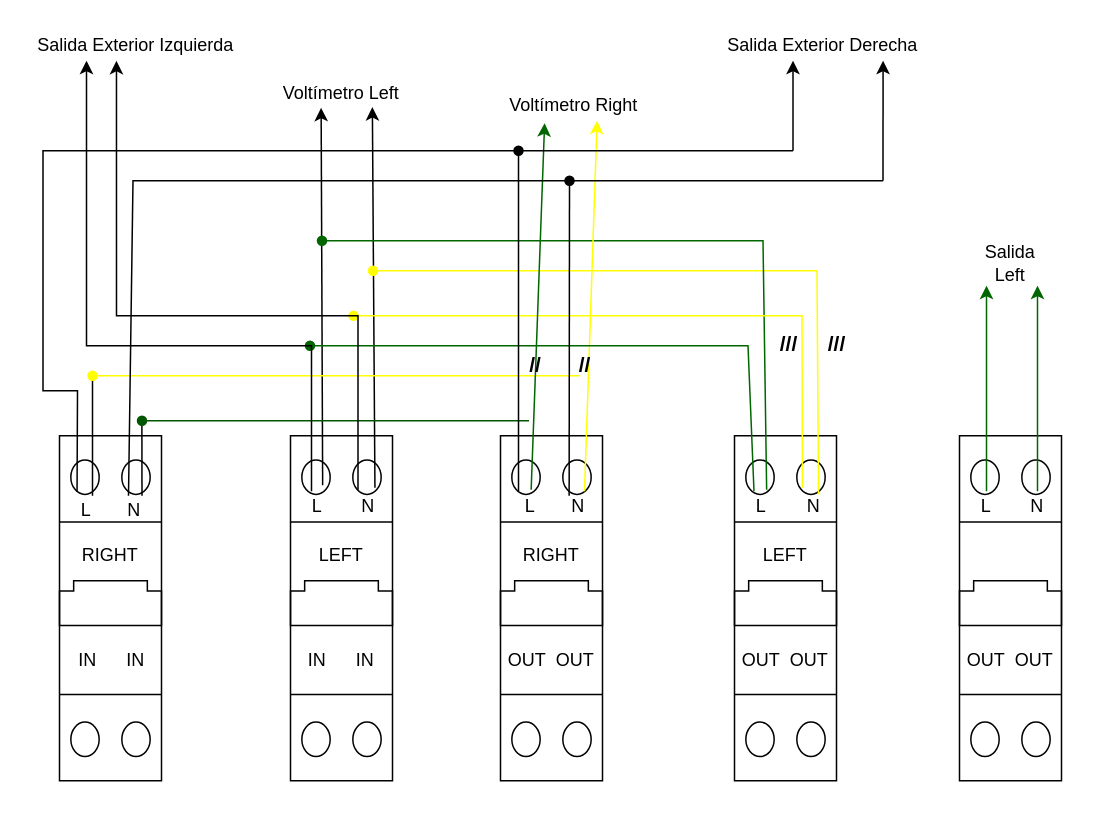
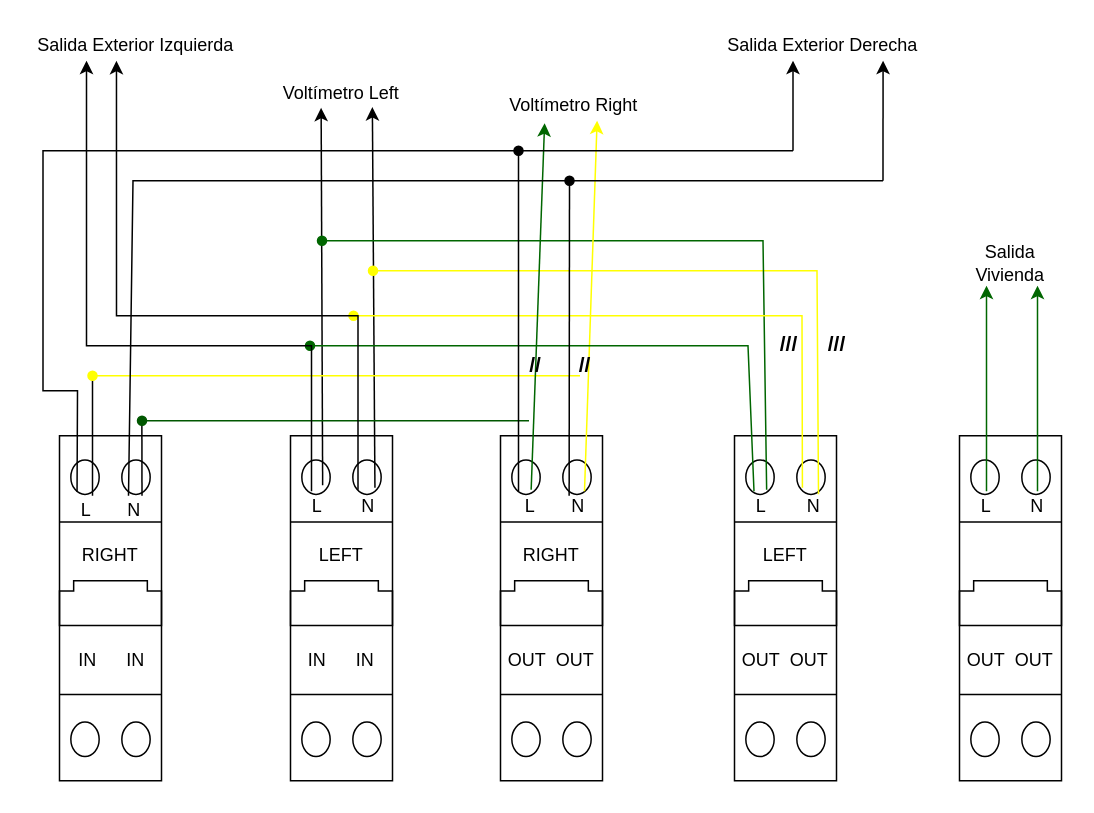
node "Salida Left": label "Salida Left" -> "Salida Vivienda"
